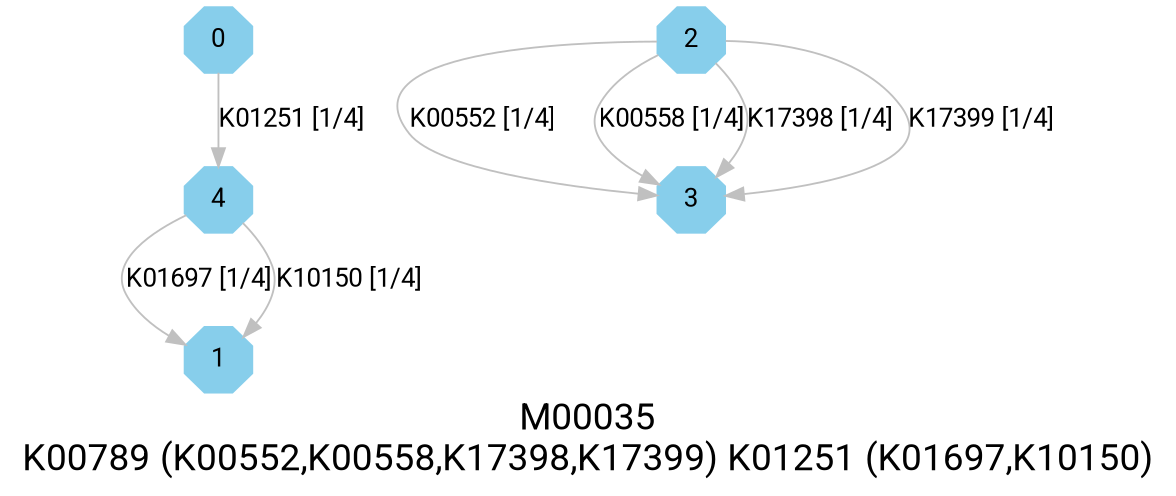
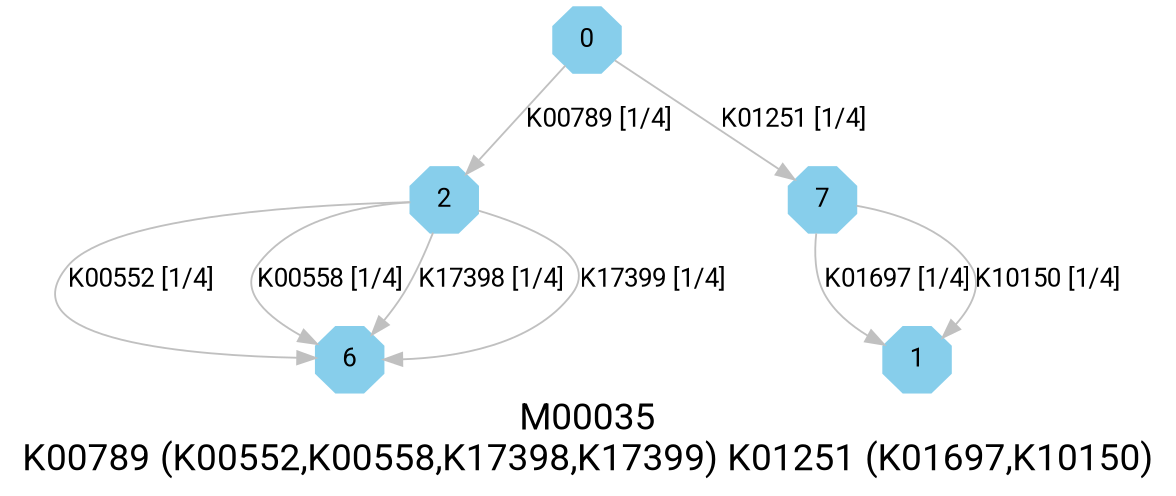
edge "0" -> "2": added, label "K00789 [1/4]"
node "4": label "4" -> "7"
node "3": label "3" -> "6"
